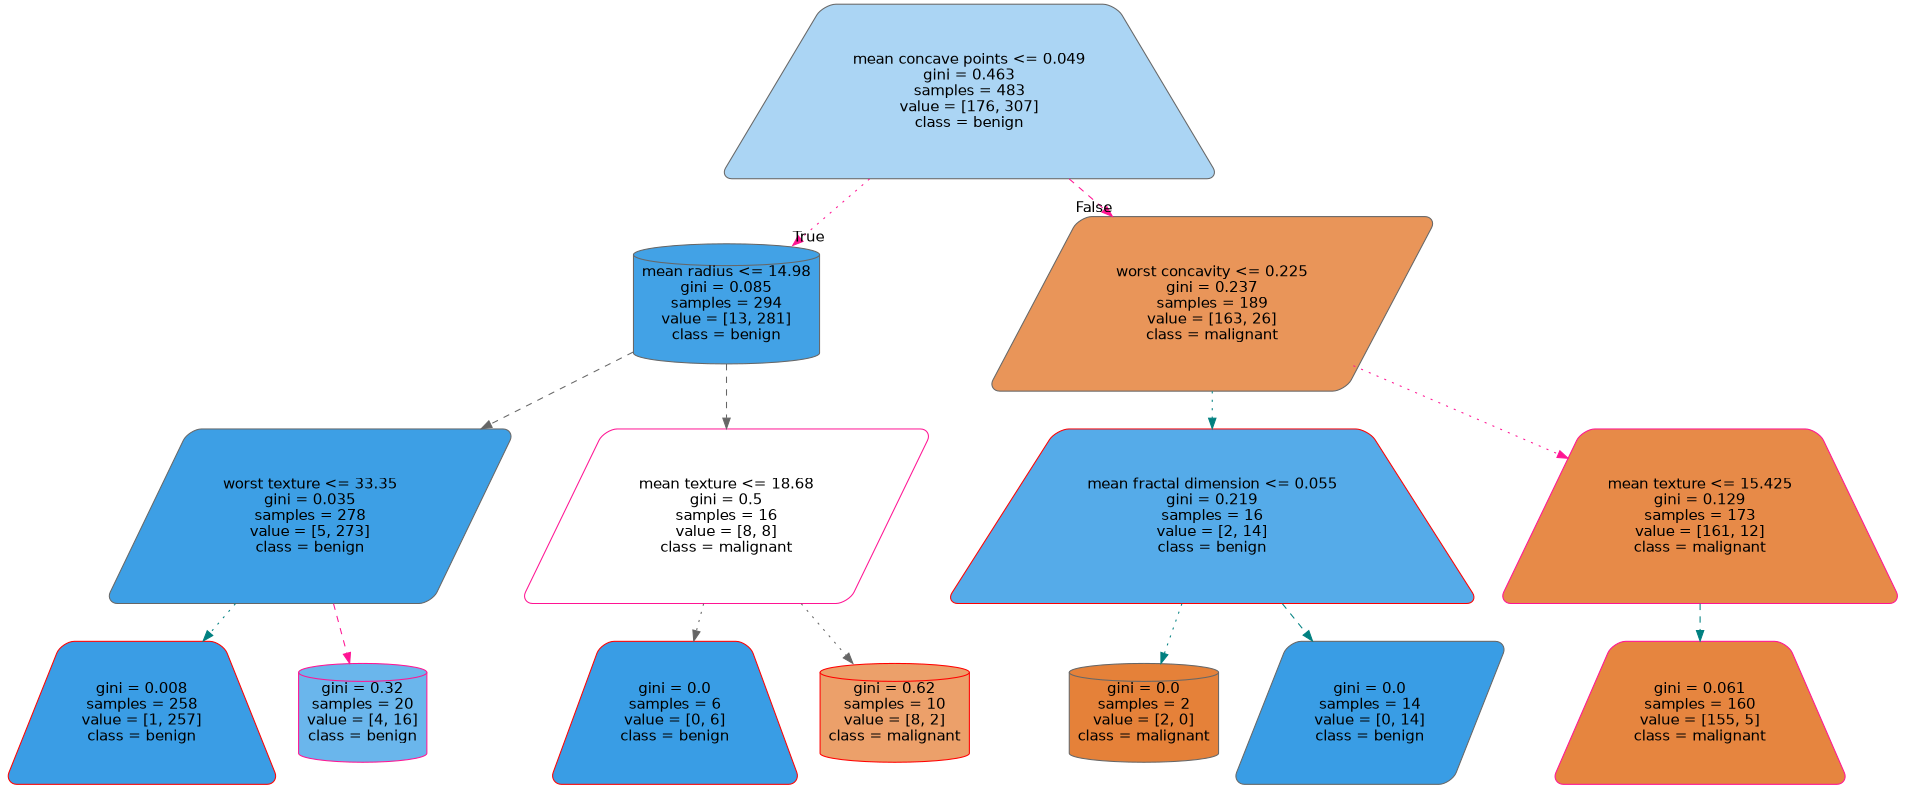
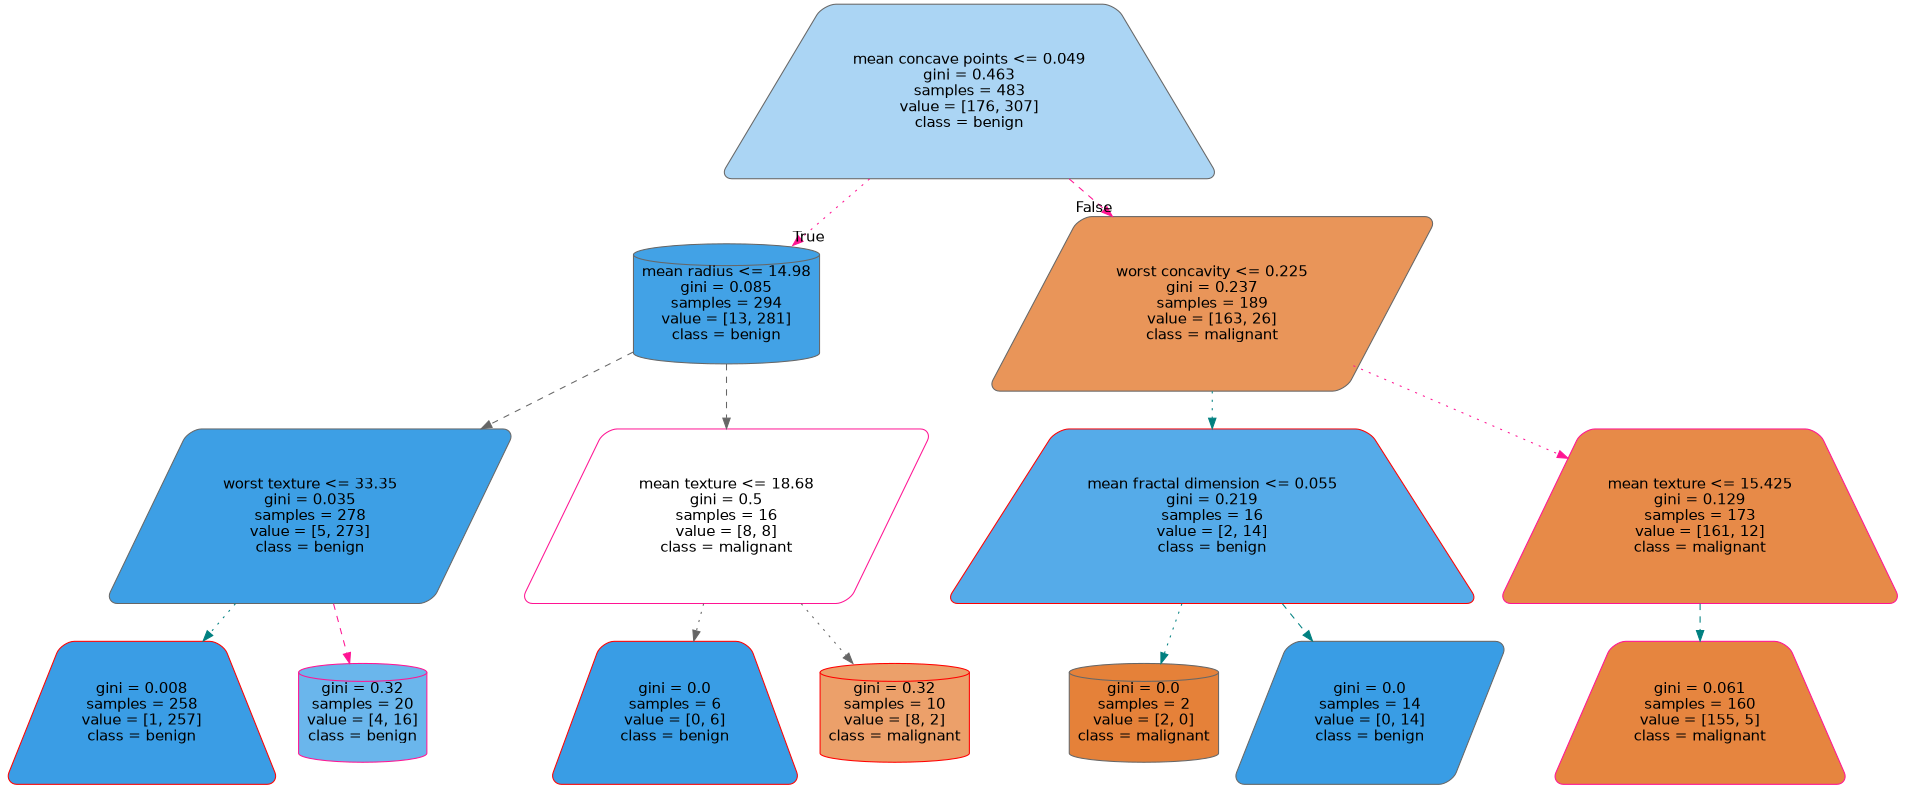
node "gini = 0.62 samples = 10 value = [8, 2] class = malignant": label "gini = 0.62 samples = 10 value = [8, 2] class = malignant" -> "gini = 0.32 samples = 10 value = [8, 2] class = malignant"
